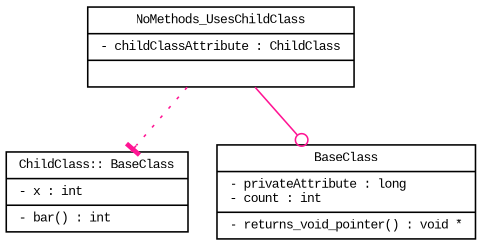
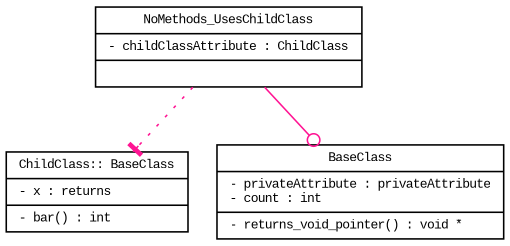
node "BaseClass": text "- privateAttribute : long" -> "- privateAttribute : privateAttribute"
node "ChildClass:: BaseClass": text "- x : int" -> "- x : returns"
